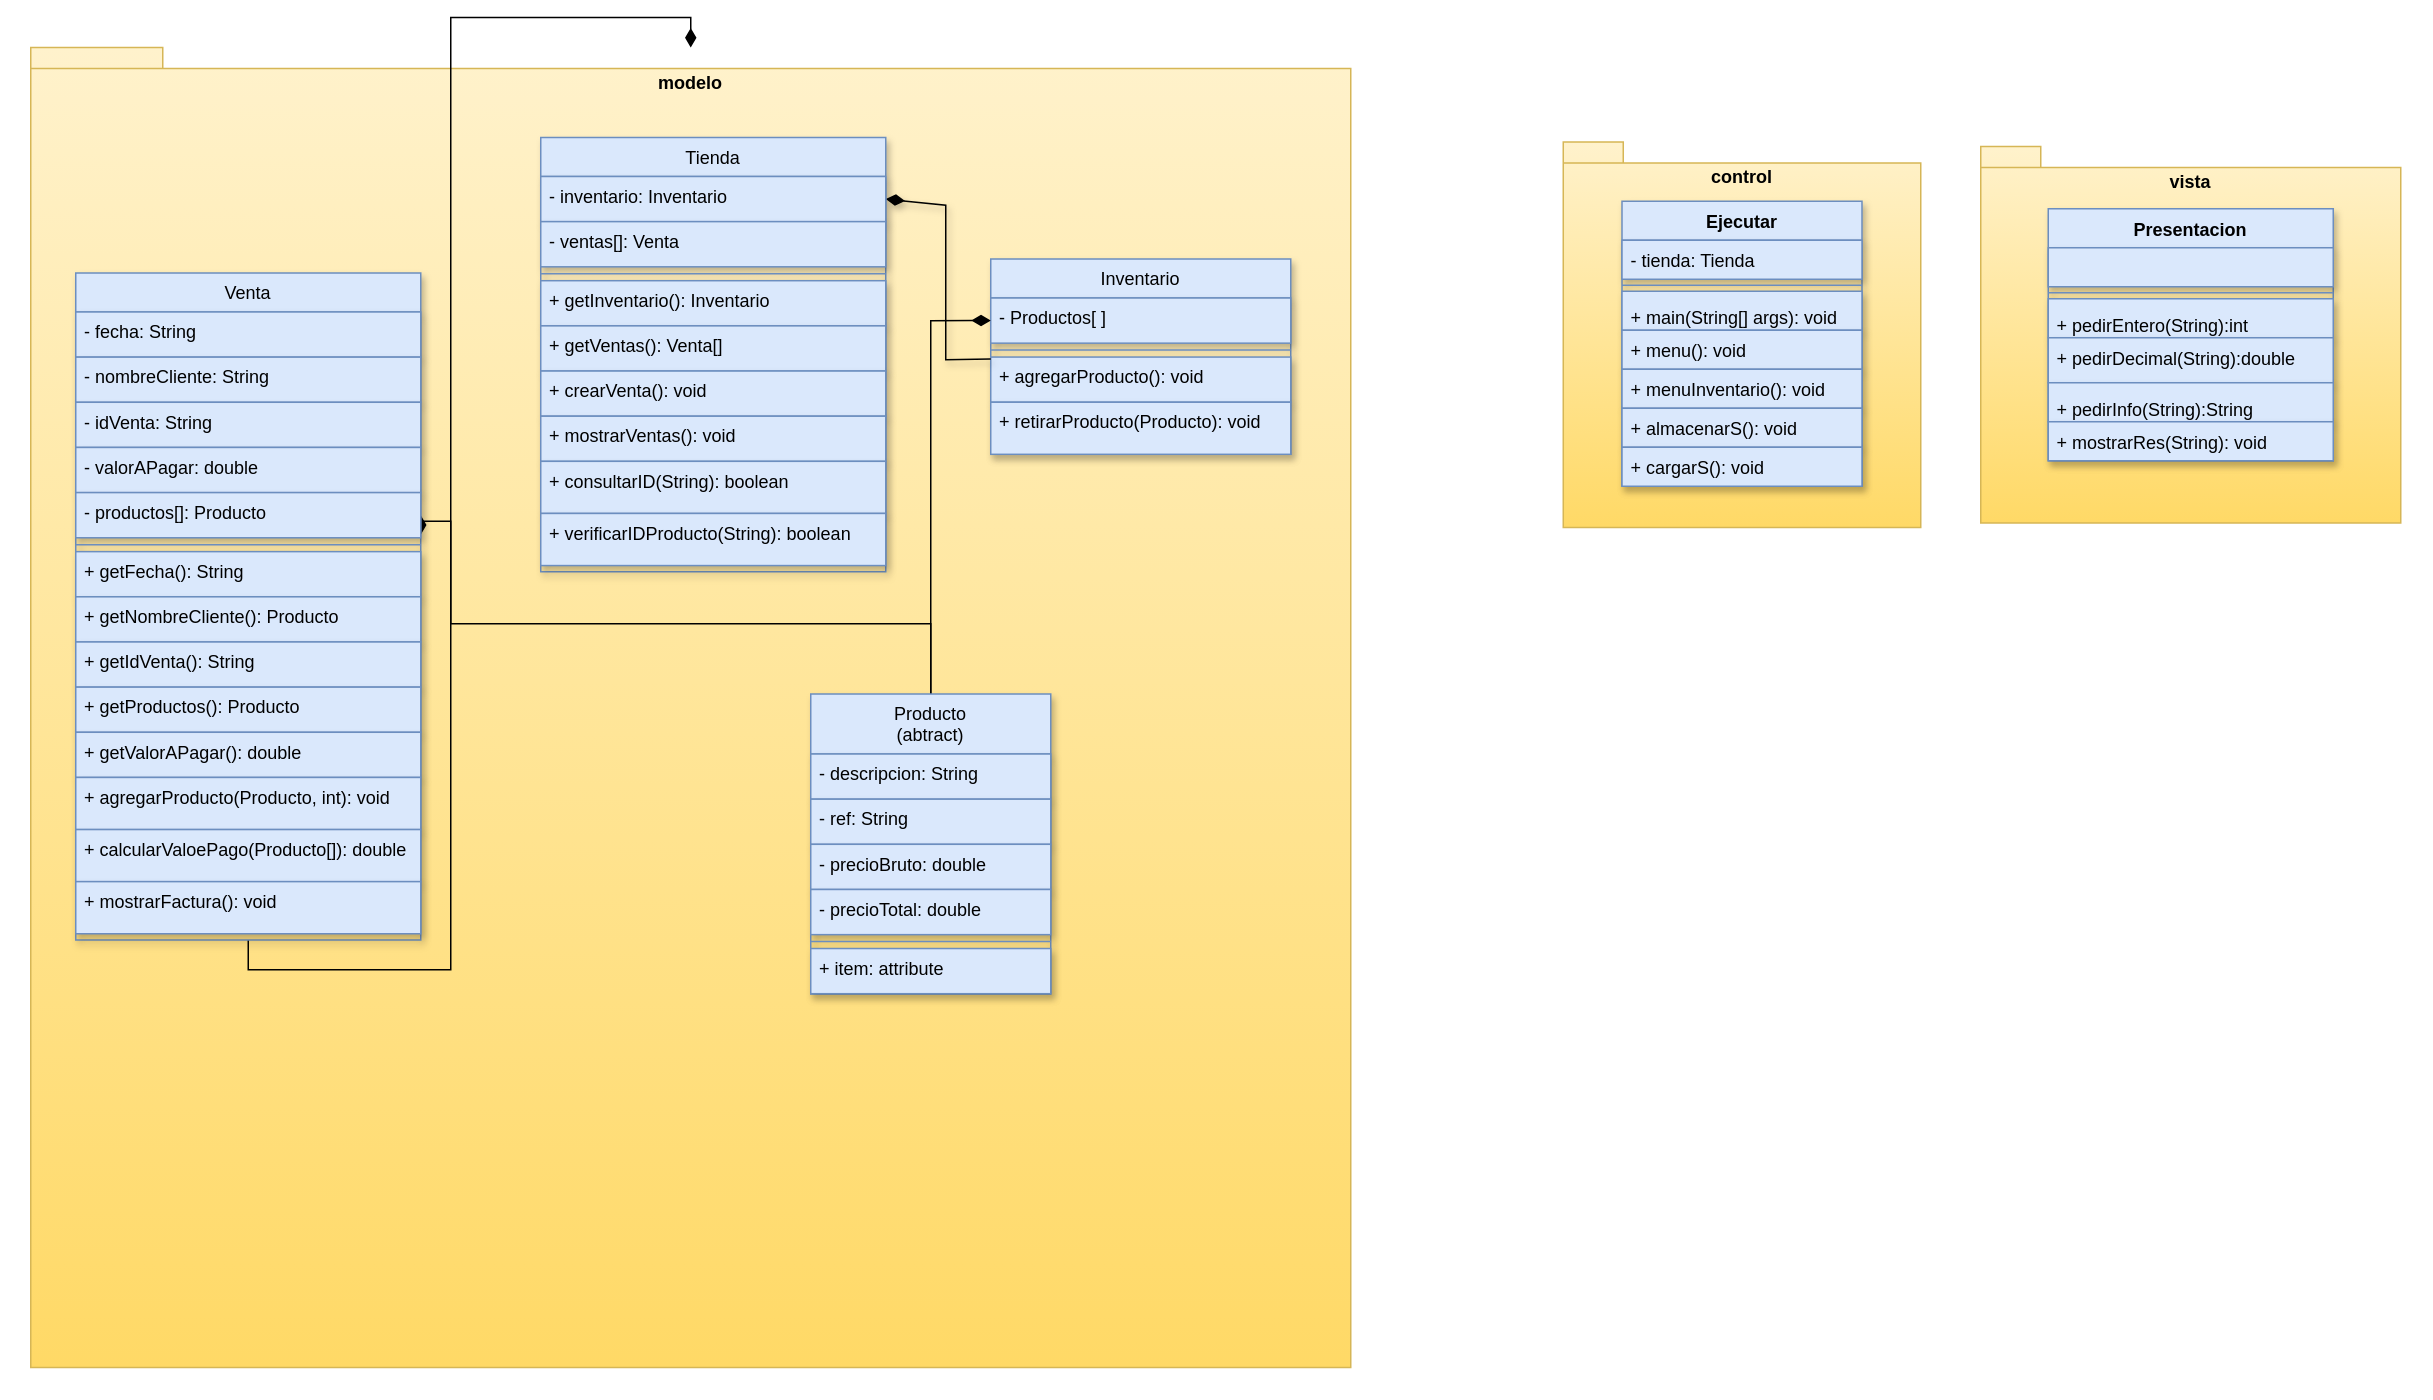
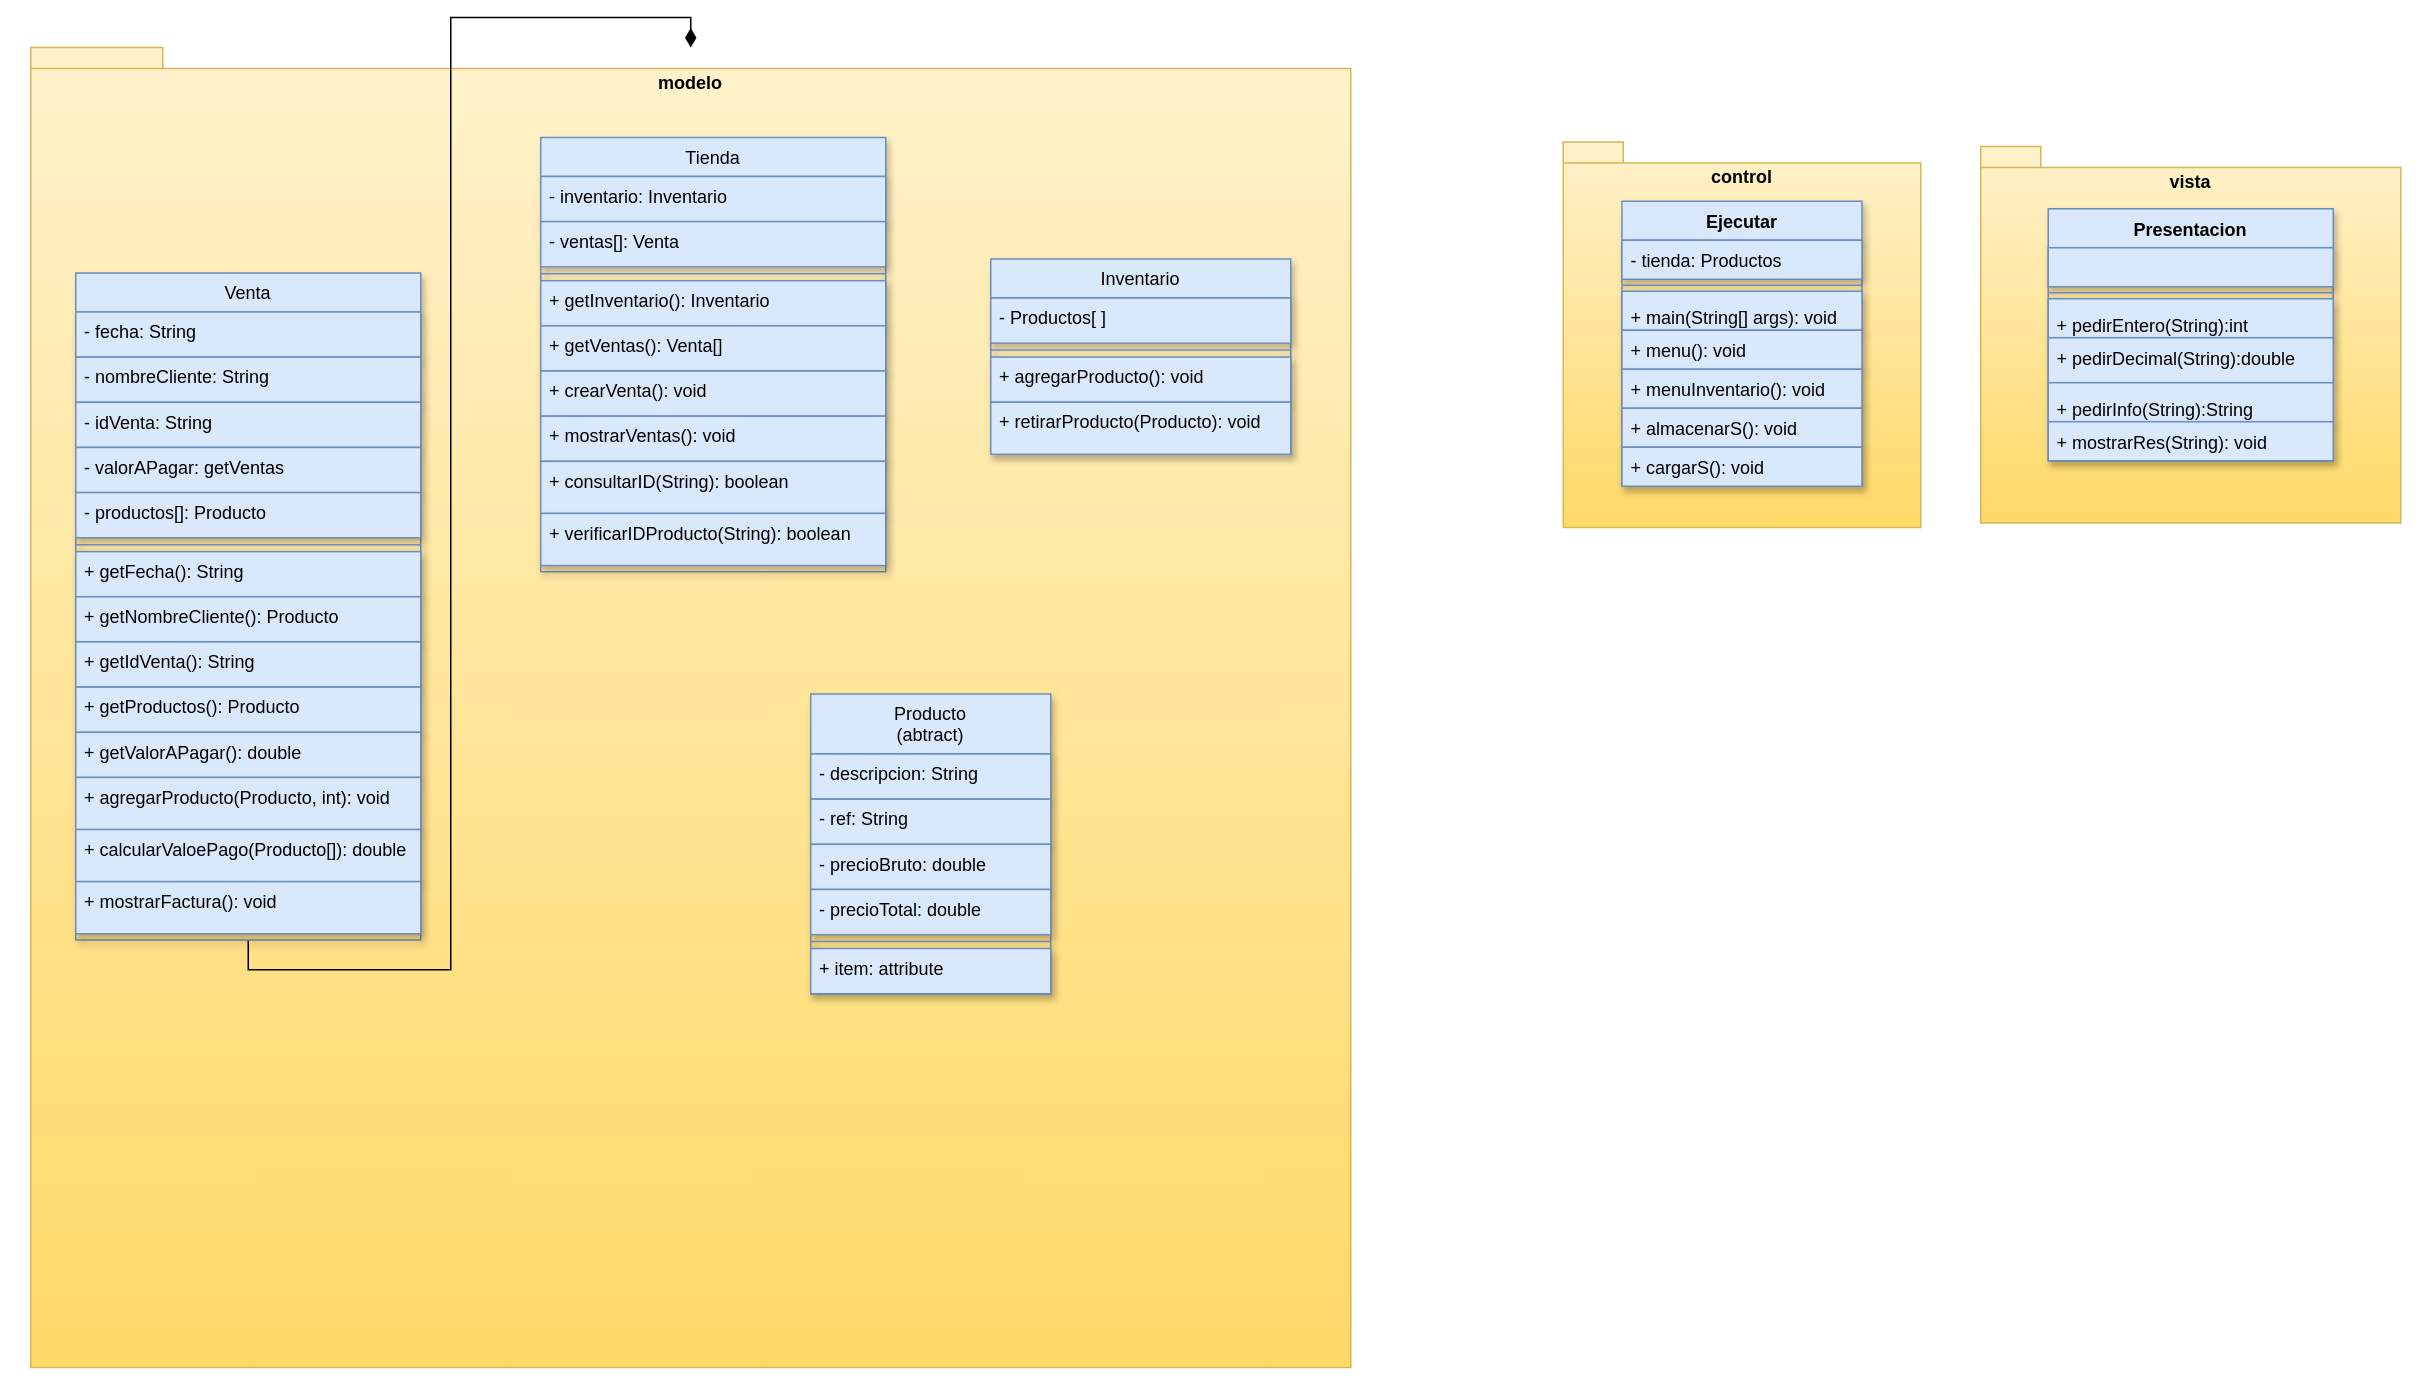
node "- tienda: Tienda": label "- tienda: Tienda" -> "- tienda: Productos"
edge "Inventario" -> "- inventario: Inventario": removed
edge "Producto (abtract)" -> "- Productos[ ]": removed
node "- valorAPagar: double": label "- valorAPagar: double" -> "- valorAPagar: getVentas"
edge "Producto (abtract)" -> "- productos[]: Producto": removed
